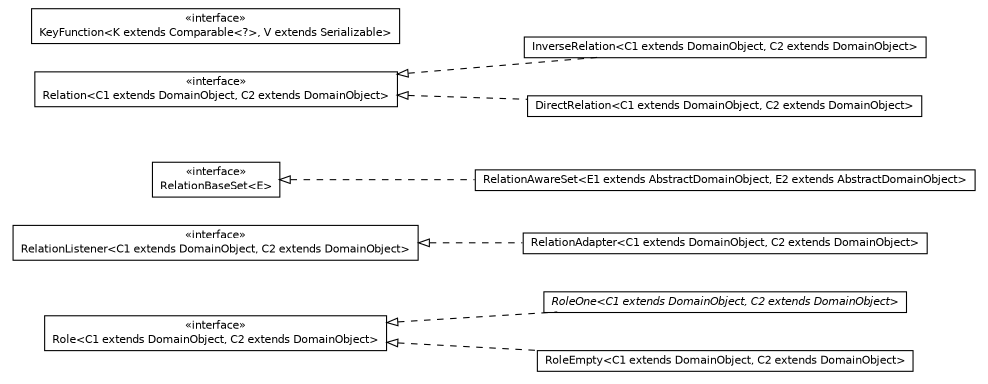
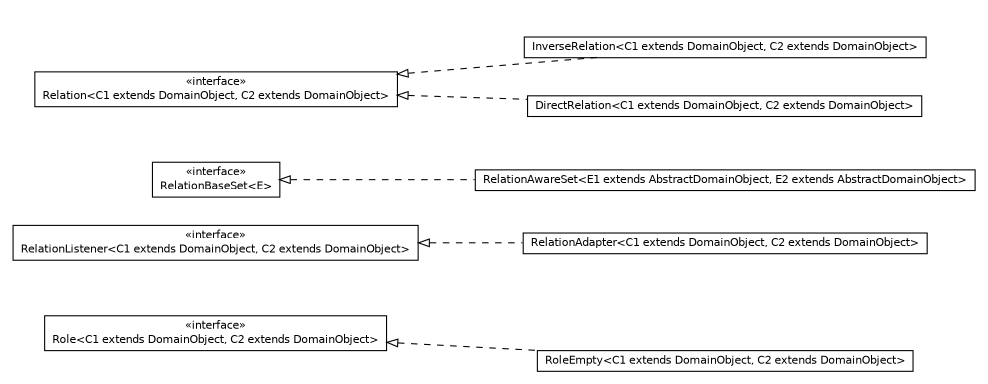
node "KeyFunction<K extends Comparable<?>, V extends Serializable>": removed
node "RoleOne<C1 extends DomainObject, C2 extends DomainObject>": removed
